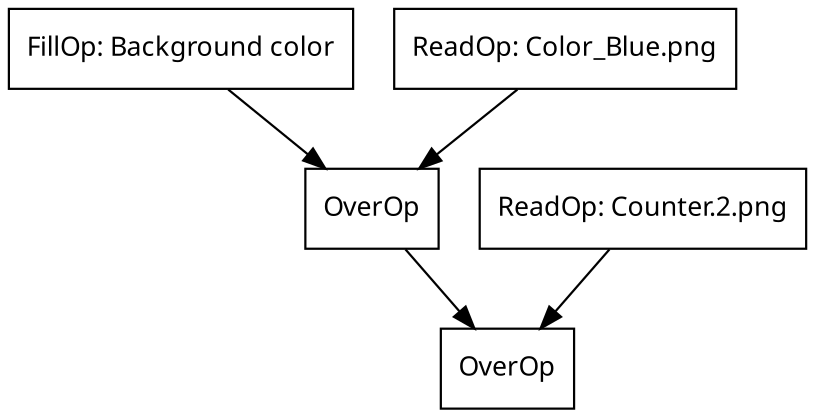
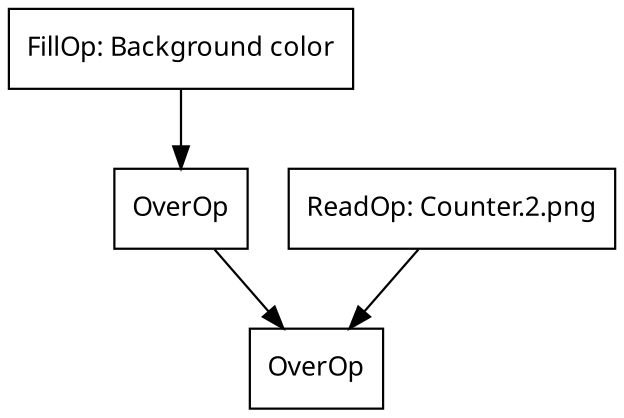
node "ReadOp: Color_Blue.png": removed
